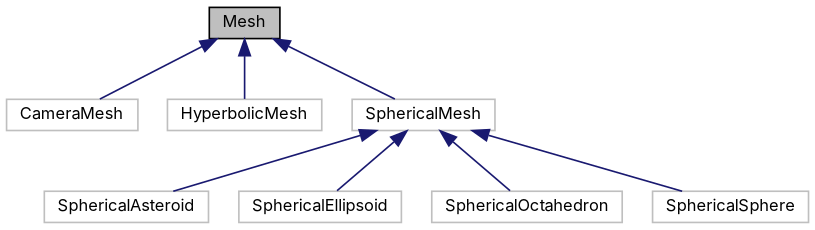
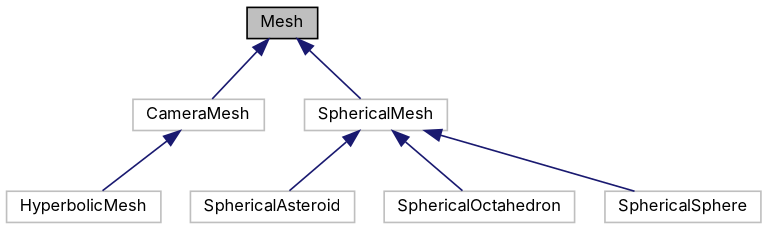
edge "HyperbolicMesh" -> "Mesh": now "HyperbolicMesh" -> "CameraMesh"
node "SphericalEllipsoid": removed
